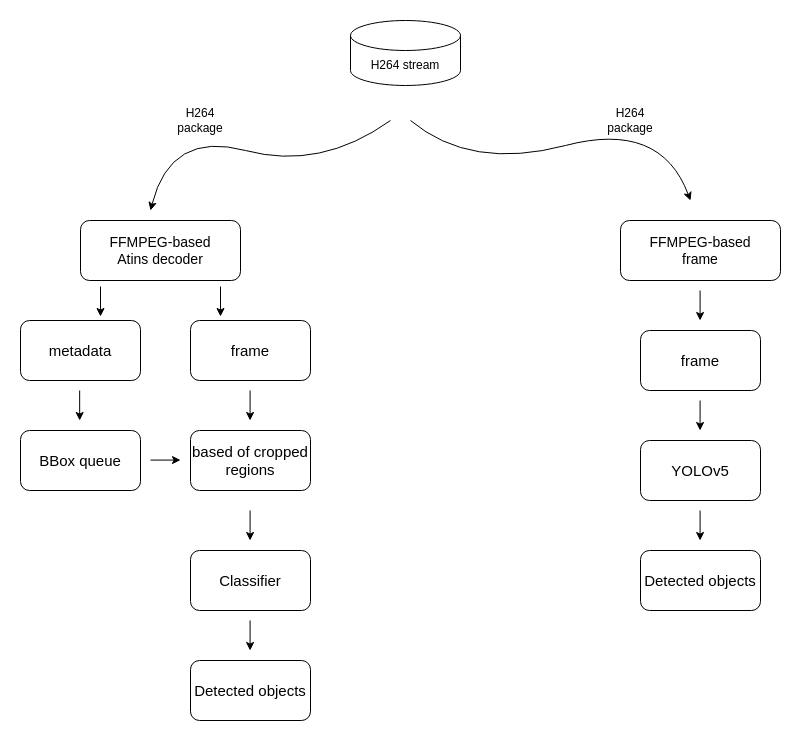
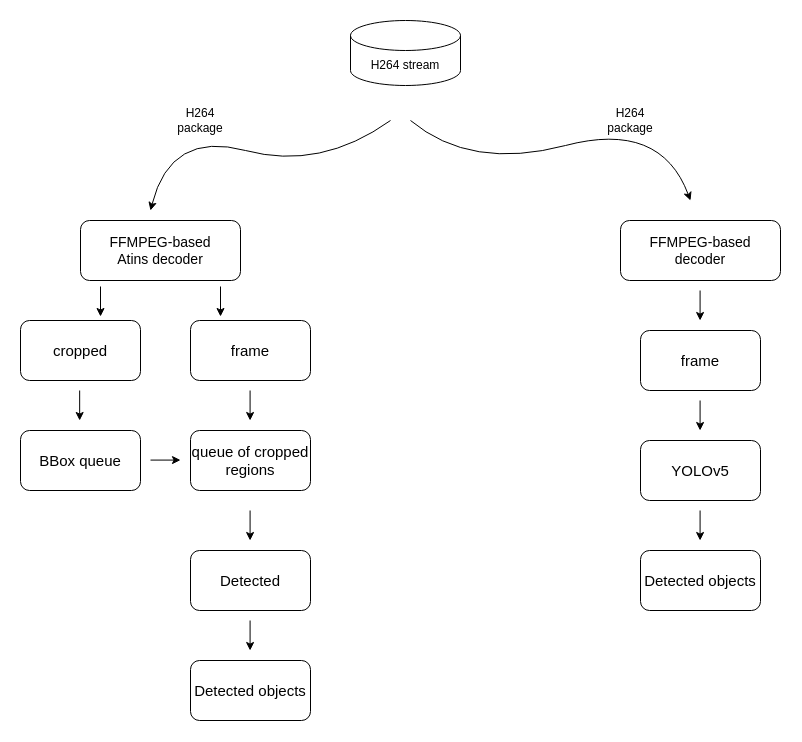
node "FFMPEG-based frame": label "FFMPEG-based frame" -> "FFMPEG-based decoder"
node "metadata": label "metadata" -> "cropped"
node "based of cropped regions": label "based of cropped regions" -> "queue of cropped regions"
node "Classifier": label "Classifier" -> "Detected"
